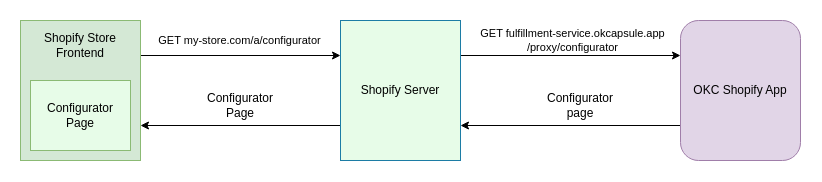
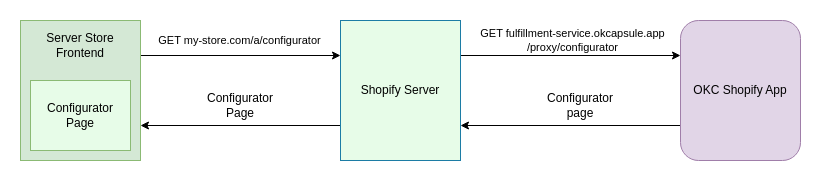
node "Shopify Store Frontend": label "Shopify Store Frontend" -> "Server Store Frontend"
